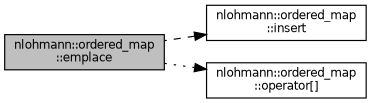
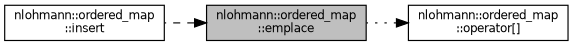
edge "nlohmann::ordered_map ::emplace" -> "nlohmann::ordered_map ::insert": reversed
